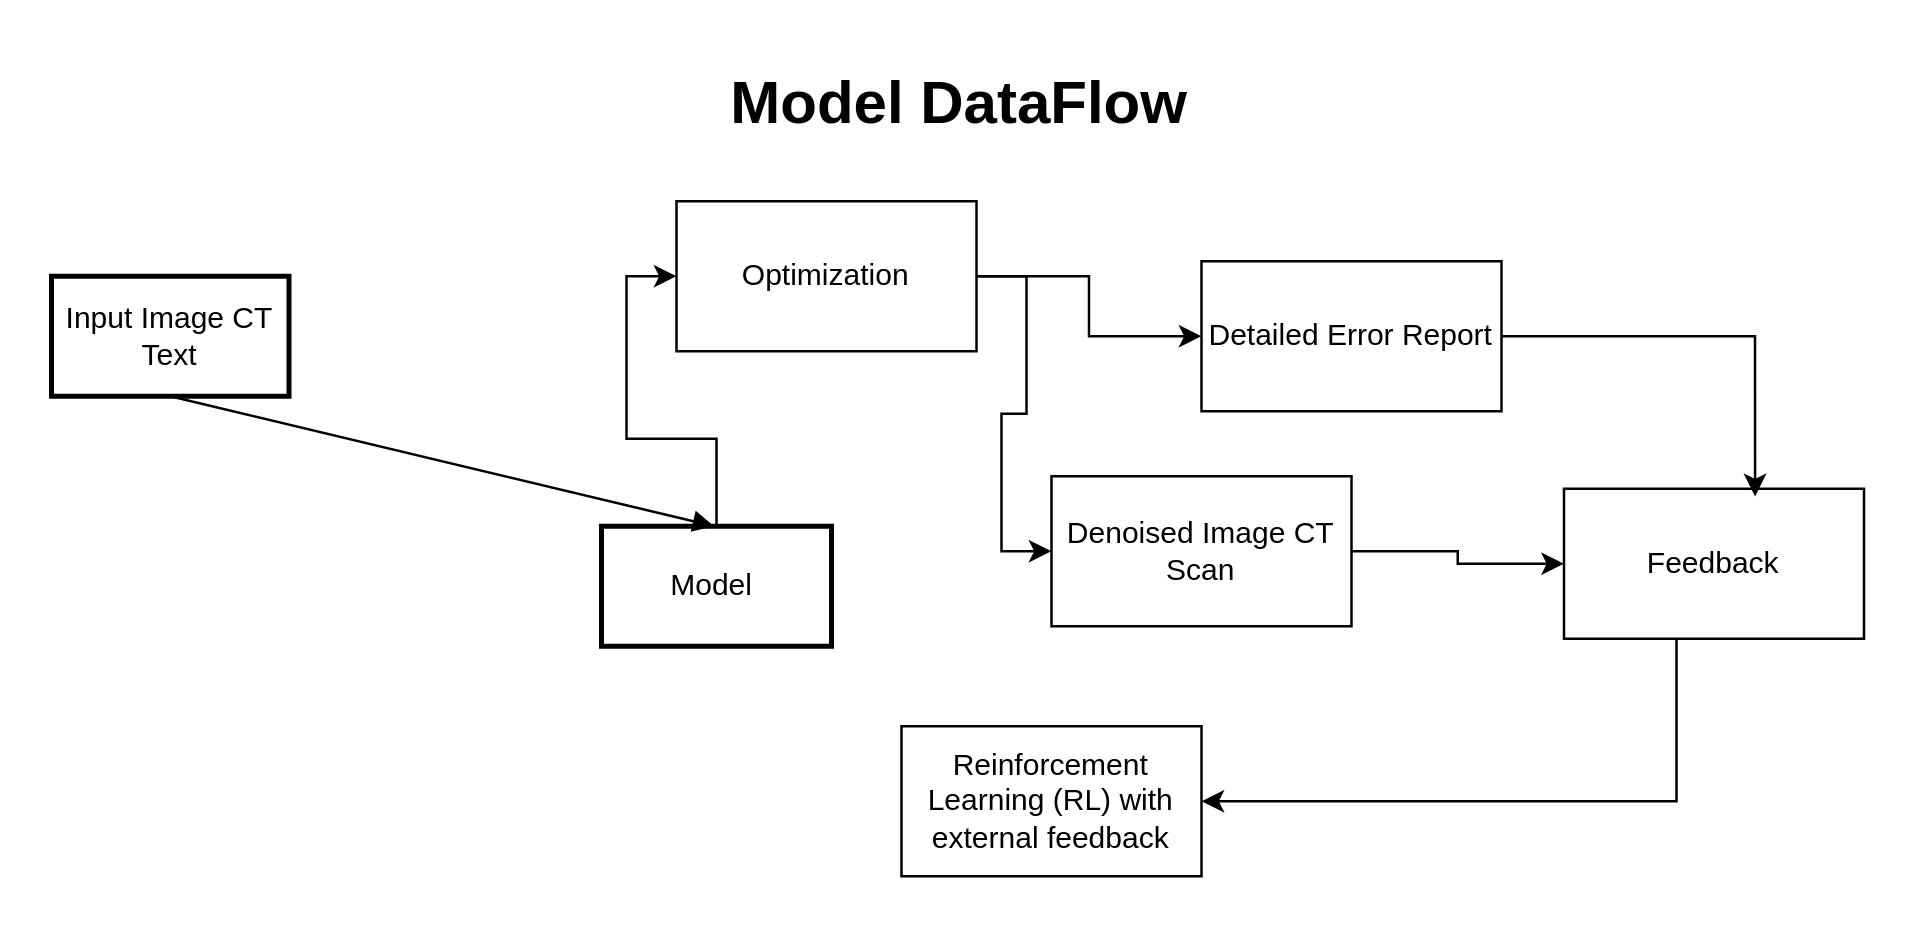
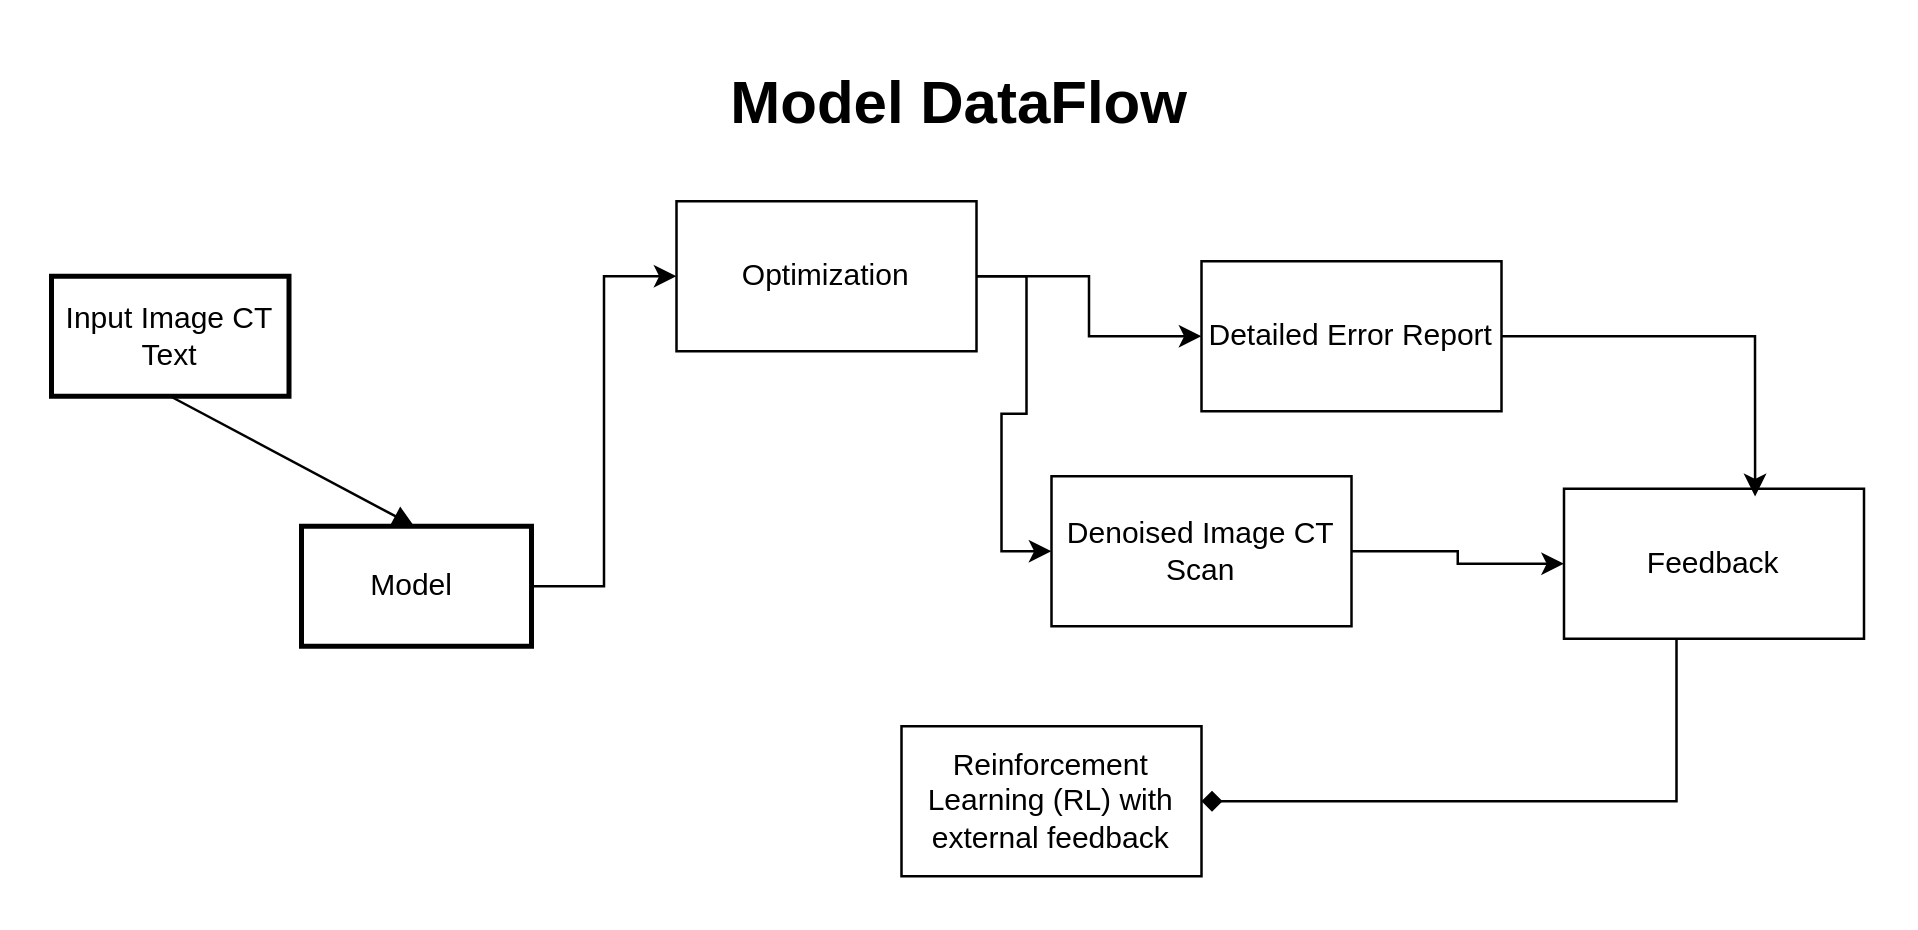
node "Model": moved (716, 586) -> (416, 586)
edge "Feedback" -> "Reinforcement Learning (RL) with external feedback": arrowhead classic -> diamond
